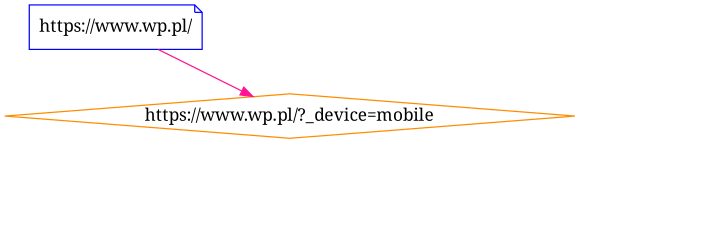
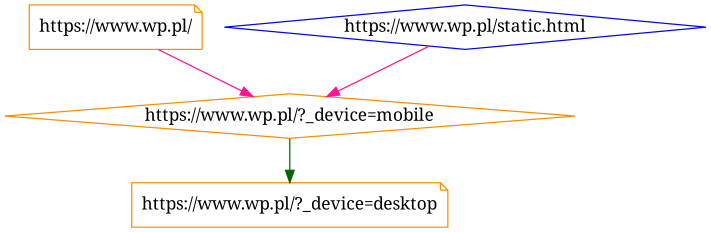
node "https://www.wp.pl/": color blue -> darkorange
node "https://www.wp.pl/static.html": added
node "https://www.wp.pl/?_device=desktop": added
